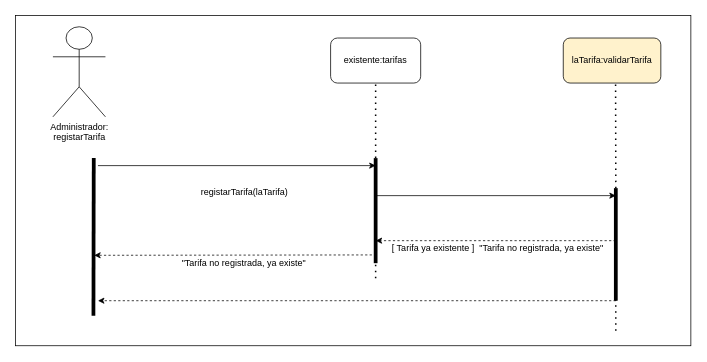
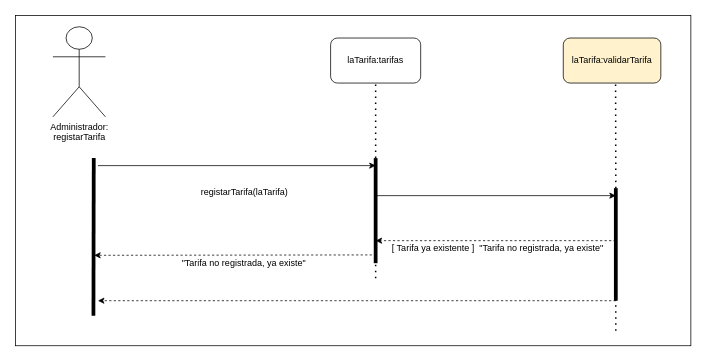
node "existente:tarifas": label "existente:tarifas" -> "laTarifa:tarifas"
